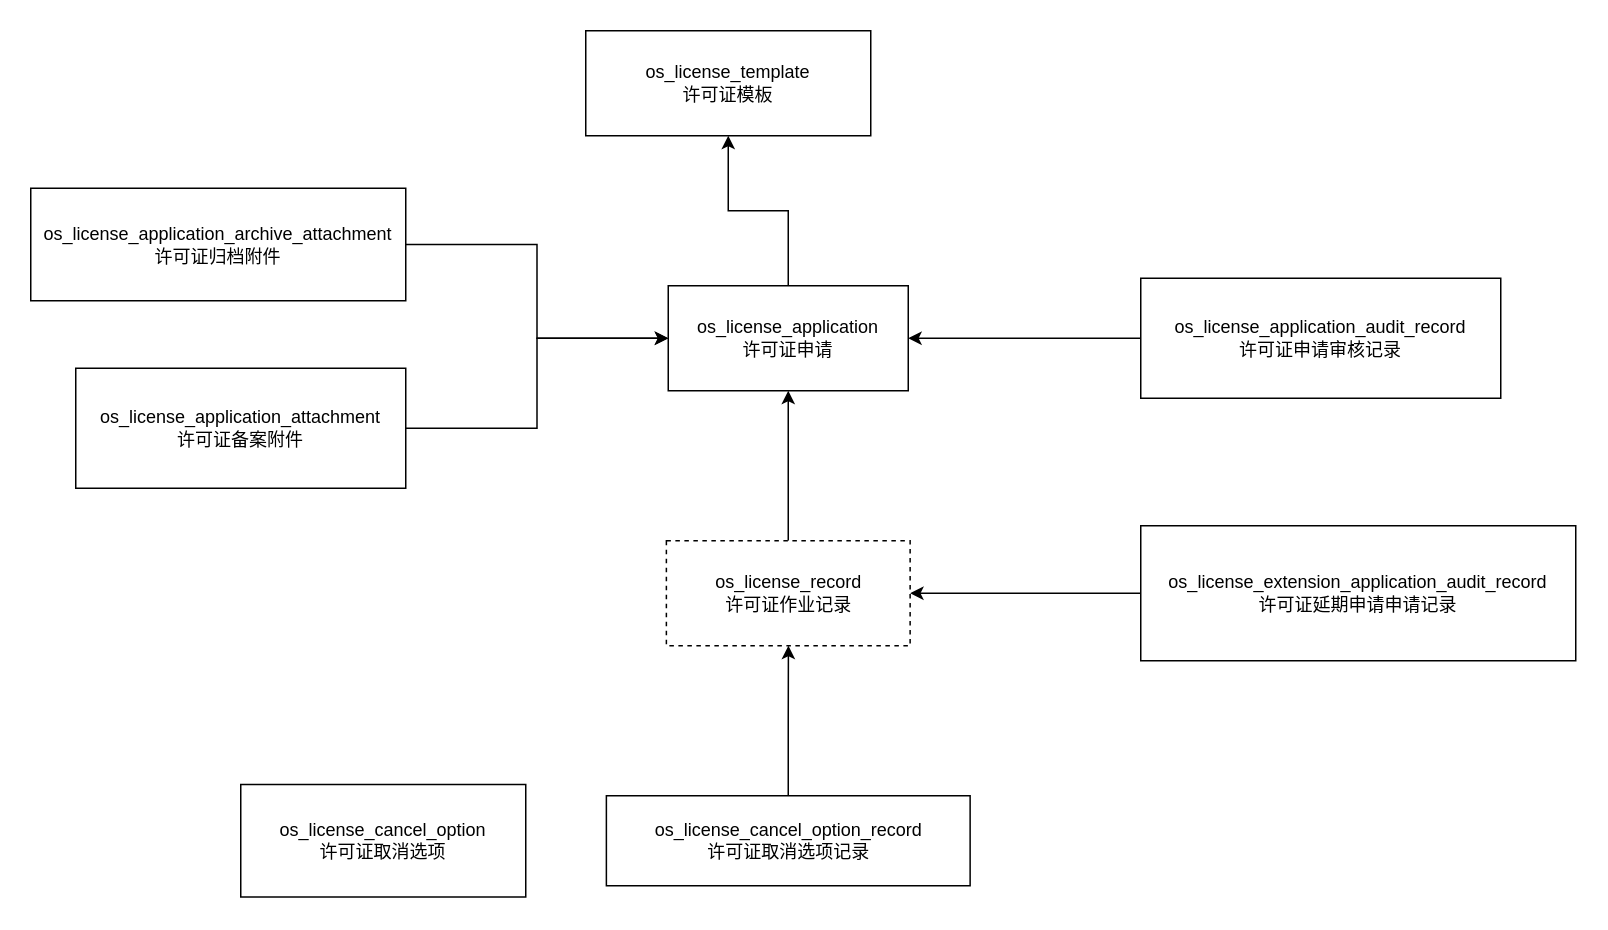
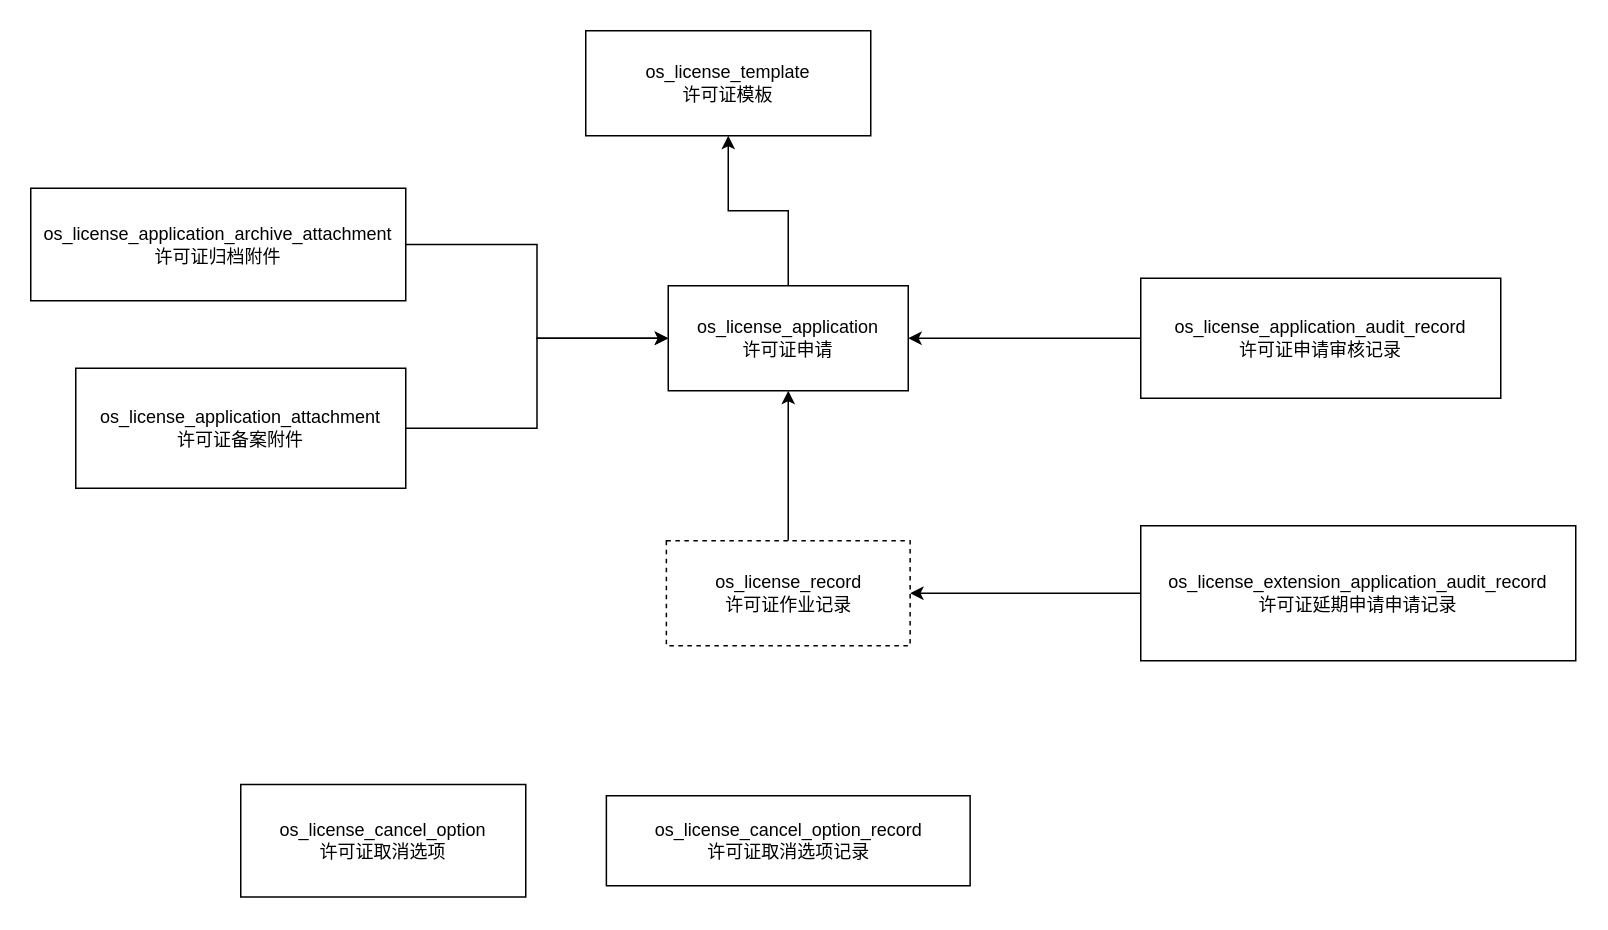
edge "os_license_cancel_option_record 许可证取消选项记录" -> "os_license_record 许可证作业记录": removed
